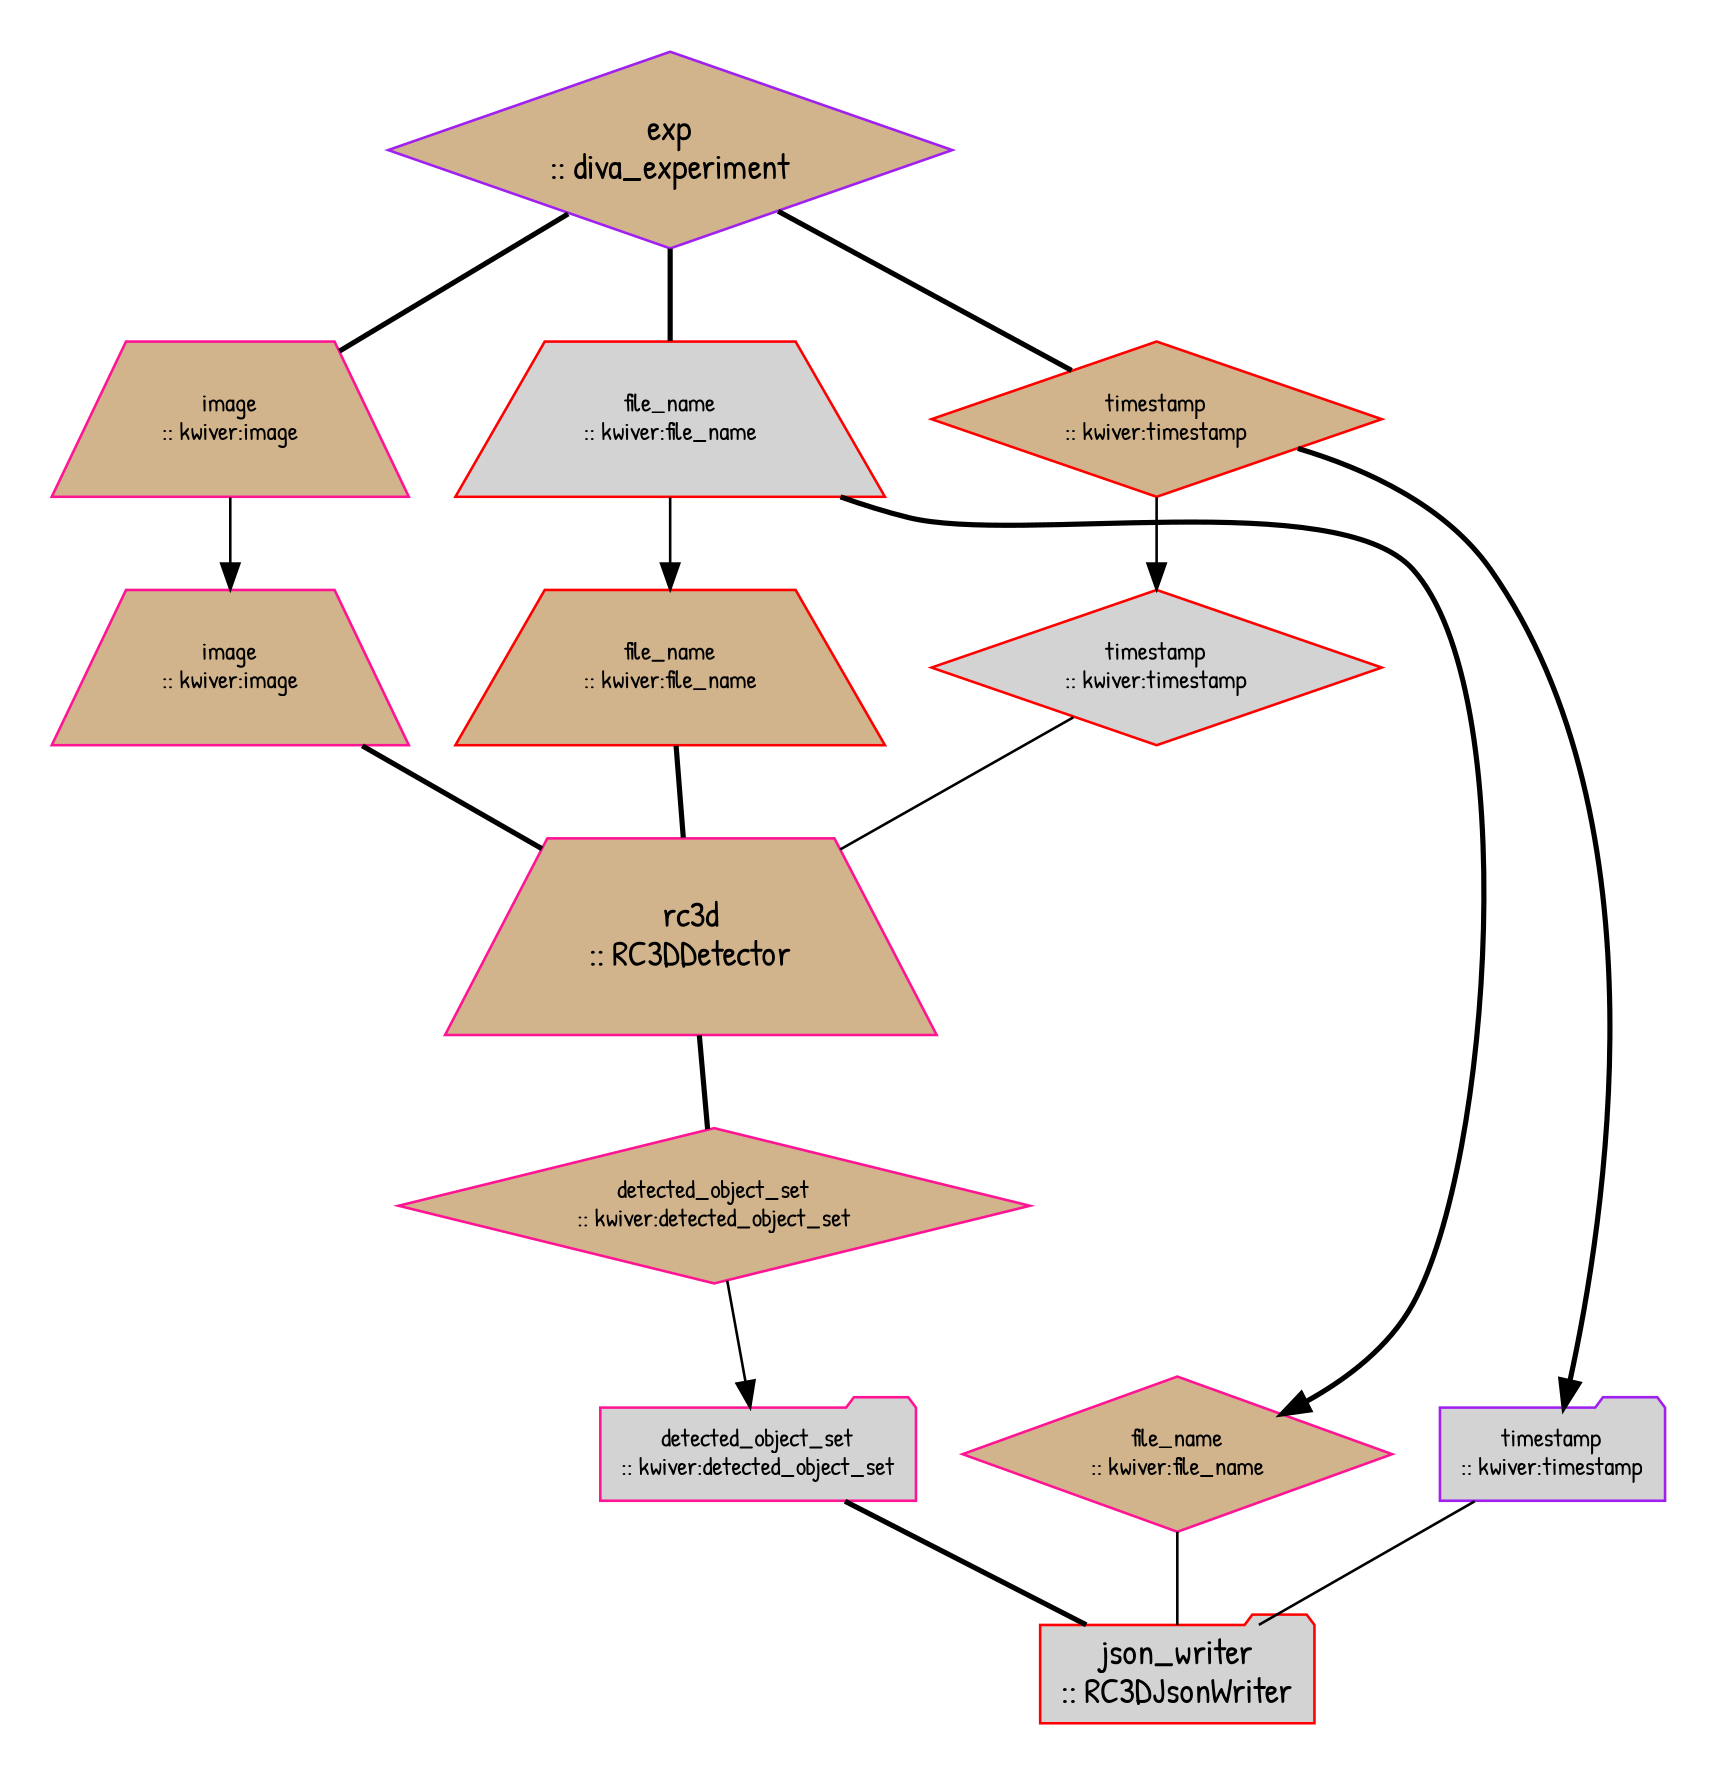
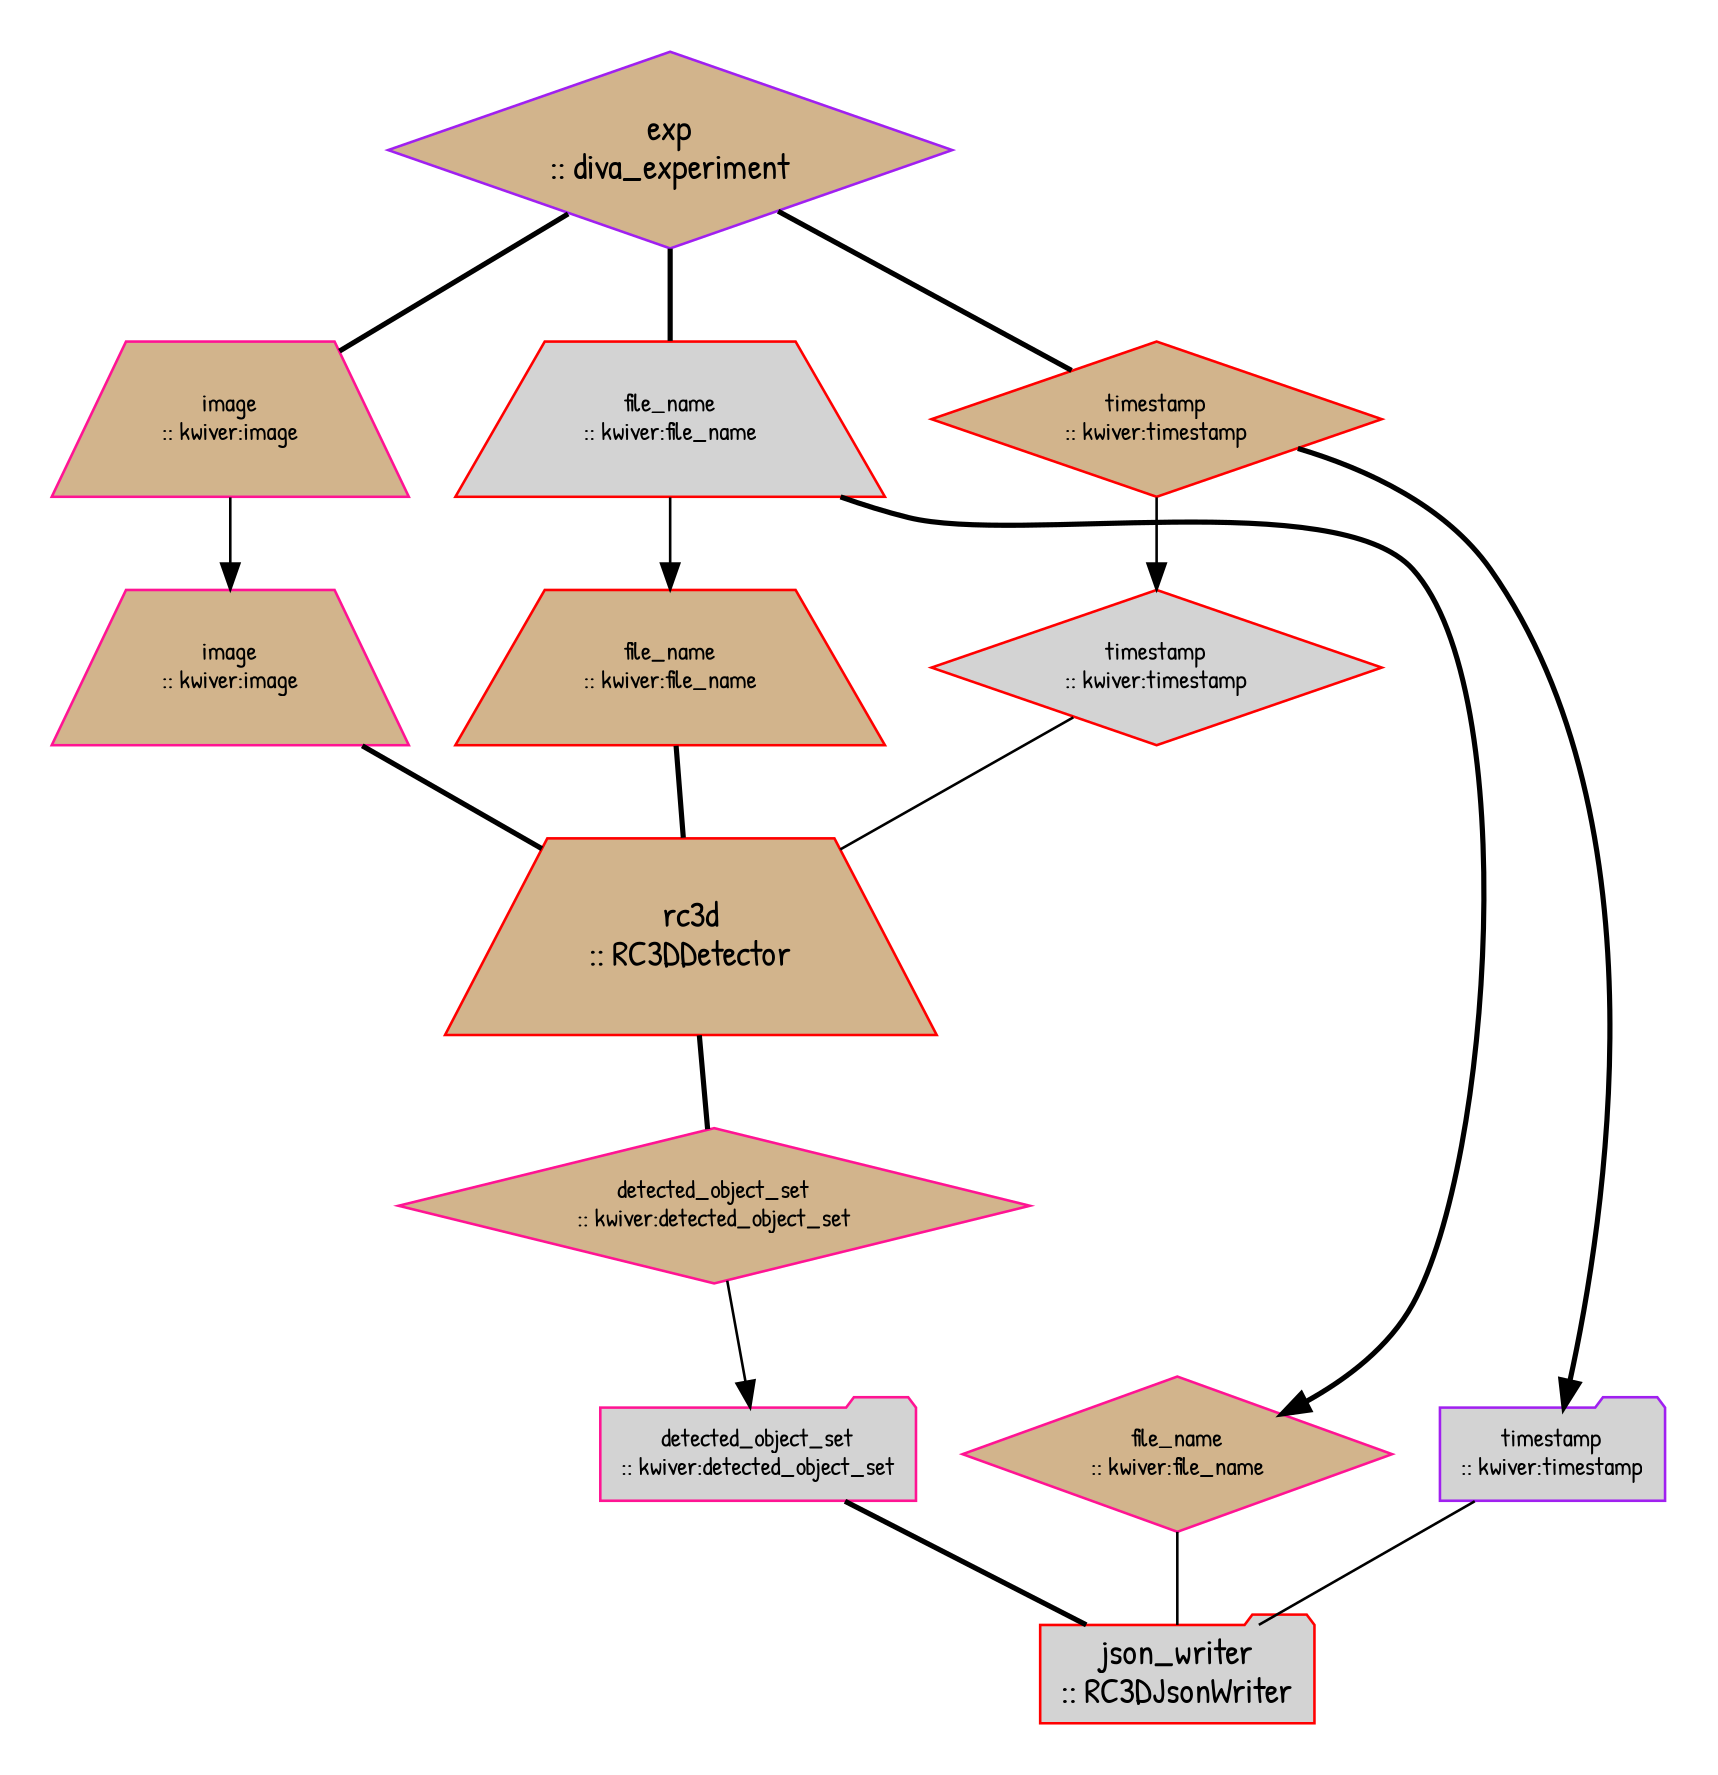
node "rc3d :: RC3DDetector": color deeppink -> red
